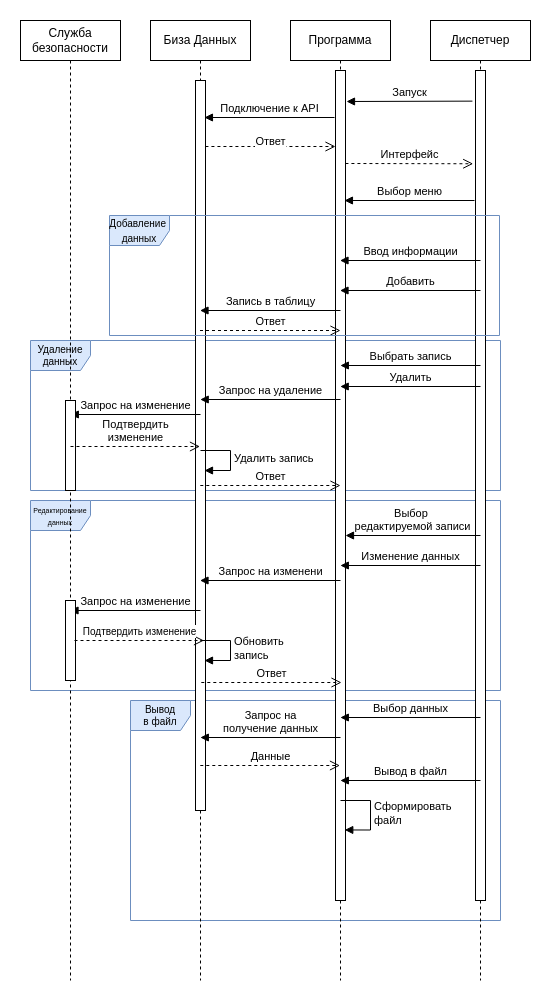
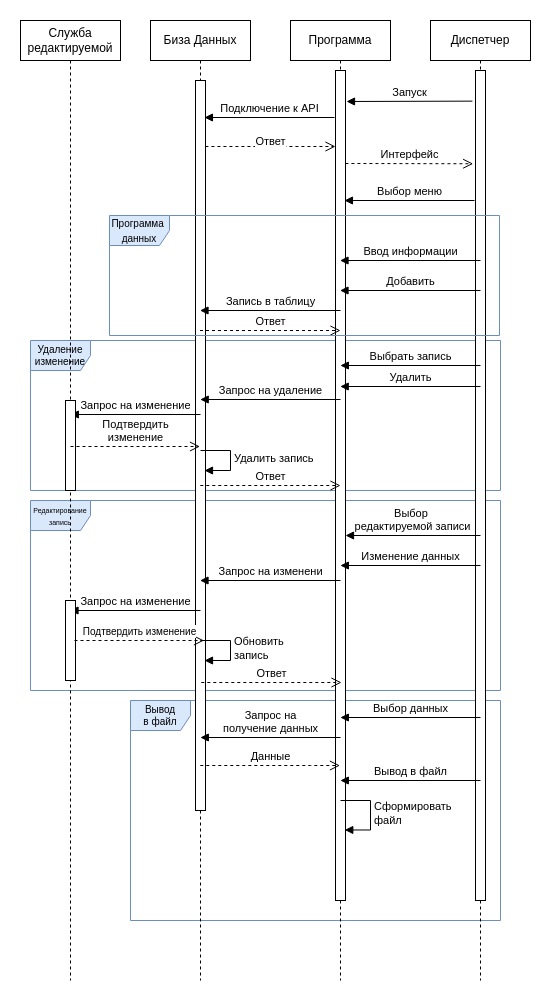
node "Служба безопасности": label "Служба безопасности" -> "Служба редактируемой"
node "Добавление данных": label "Добавление данных" -> "Программа данных"
node "Удаление данных": label "Удаление данных" -> "Удаление изменение"
node "Редактирование данных": label "Редактирование данных" -> "Редактирование запись"
